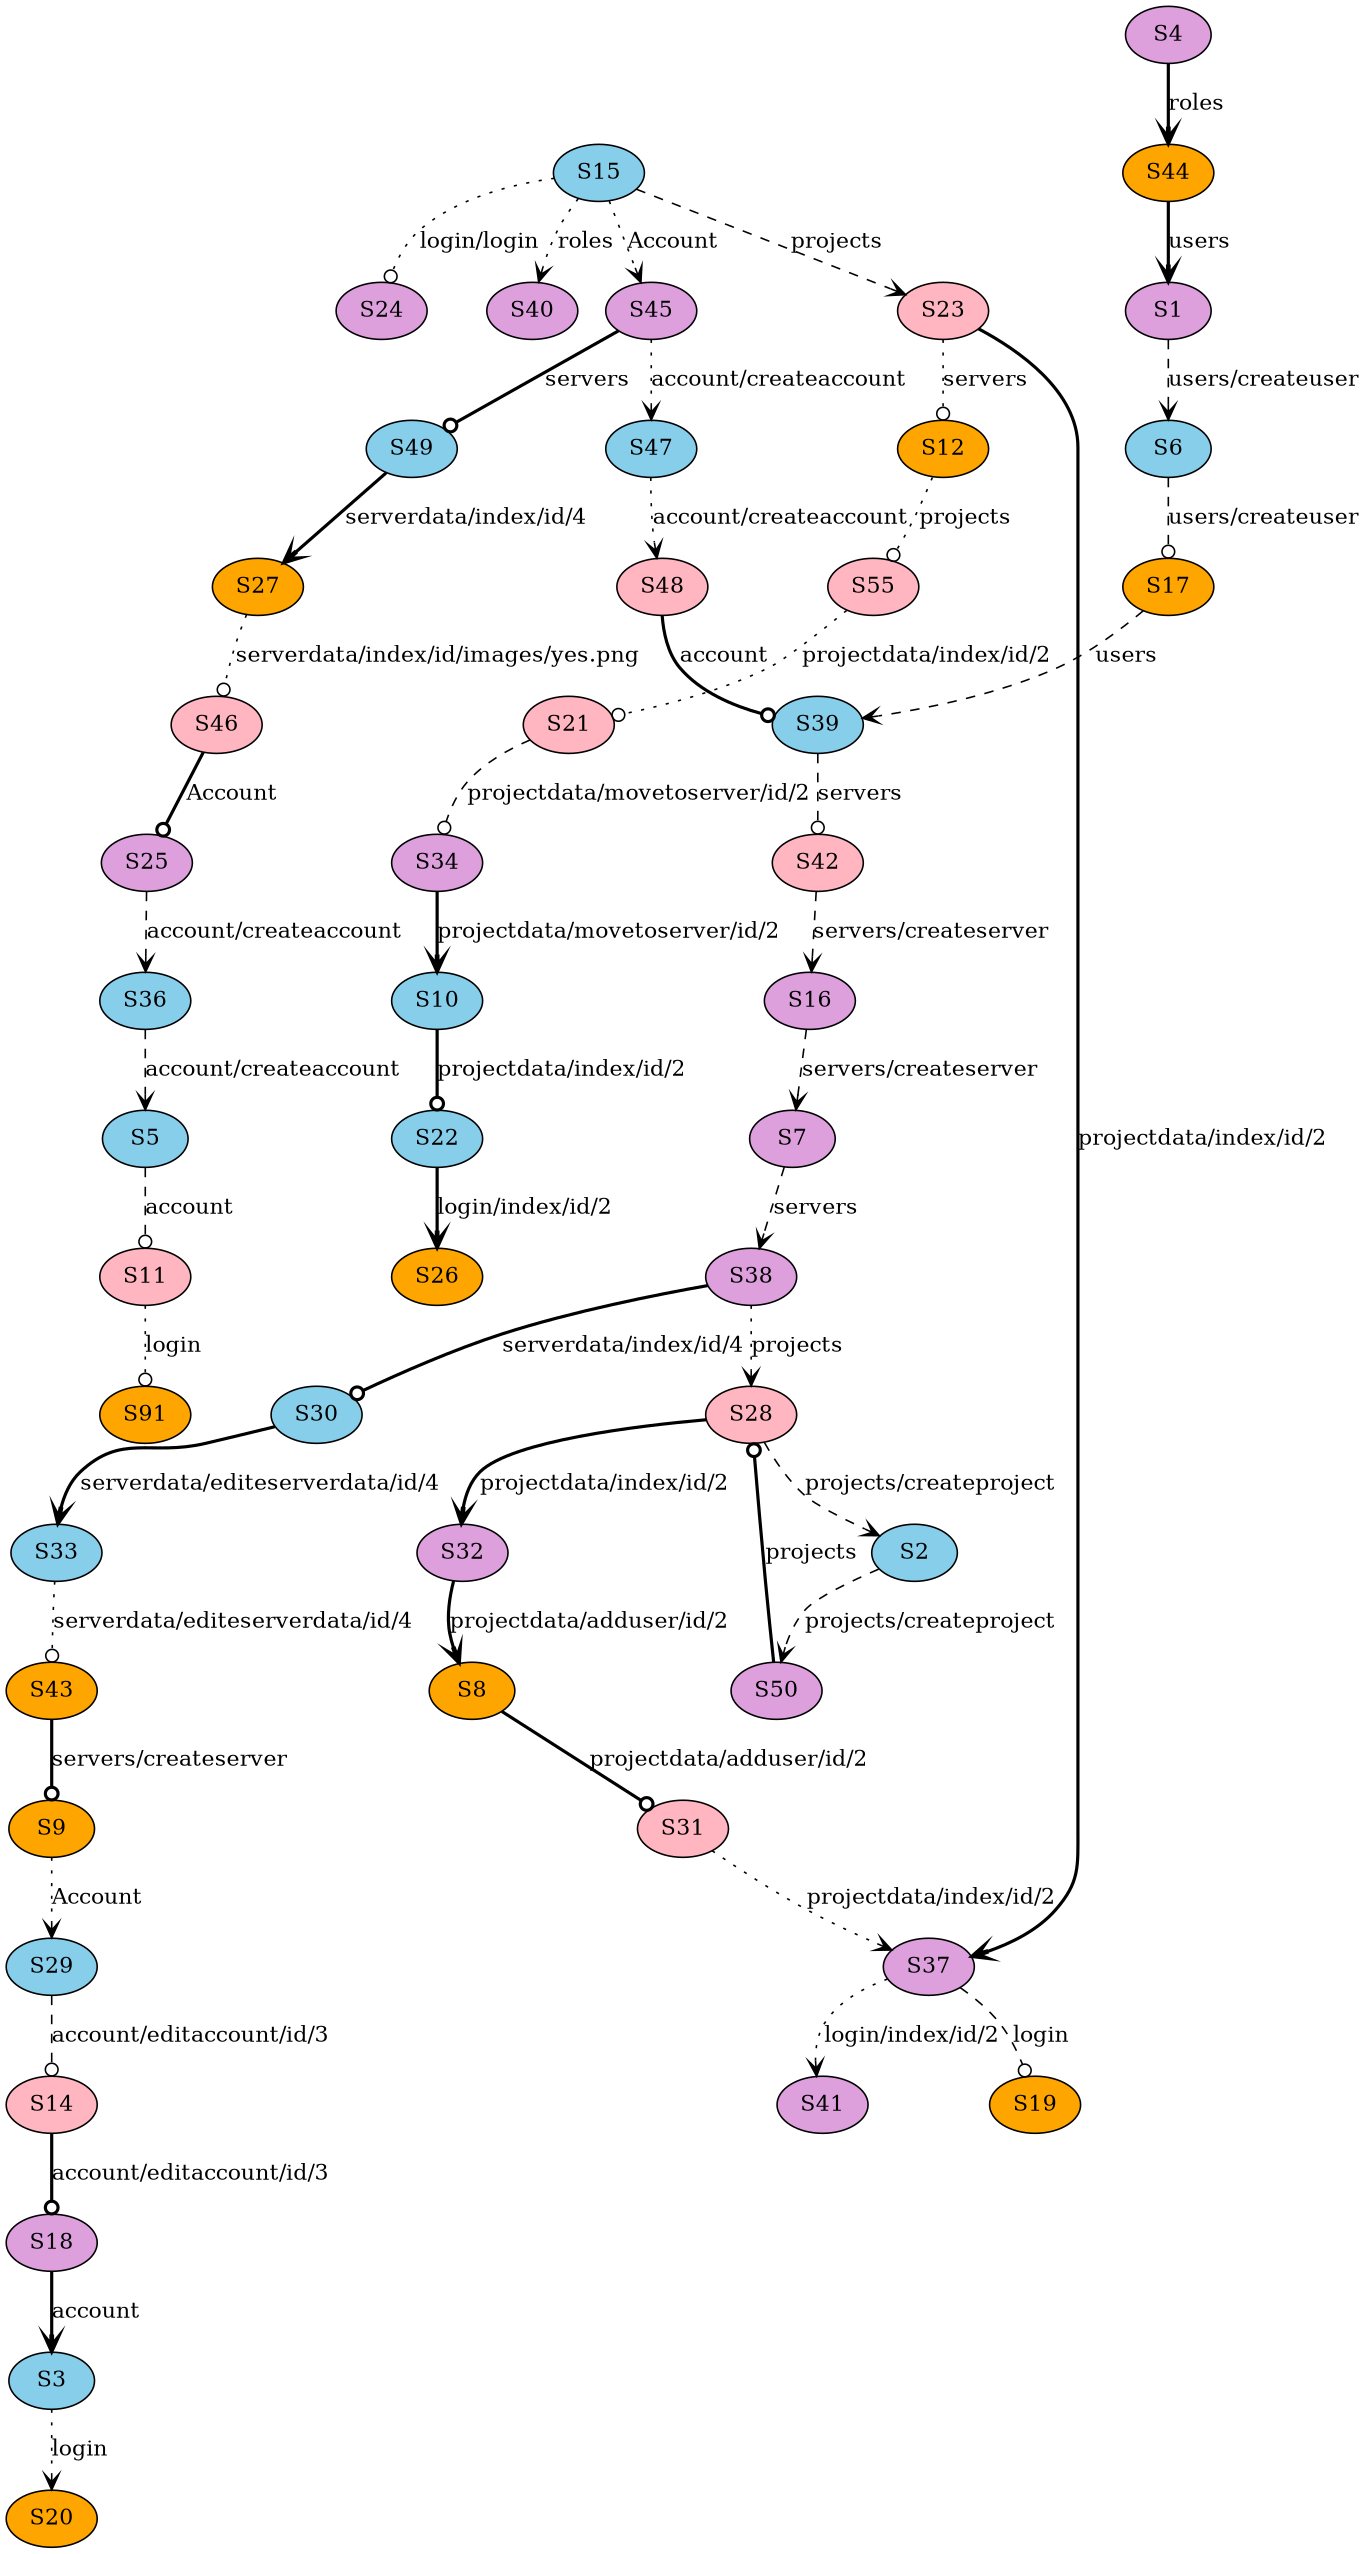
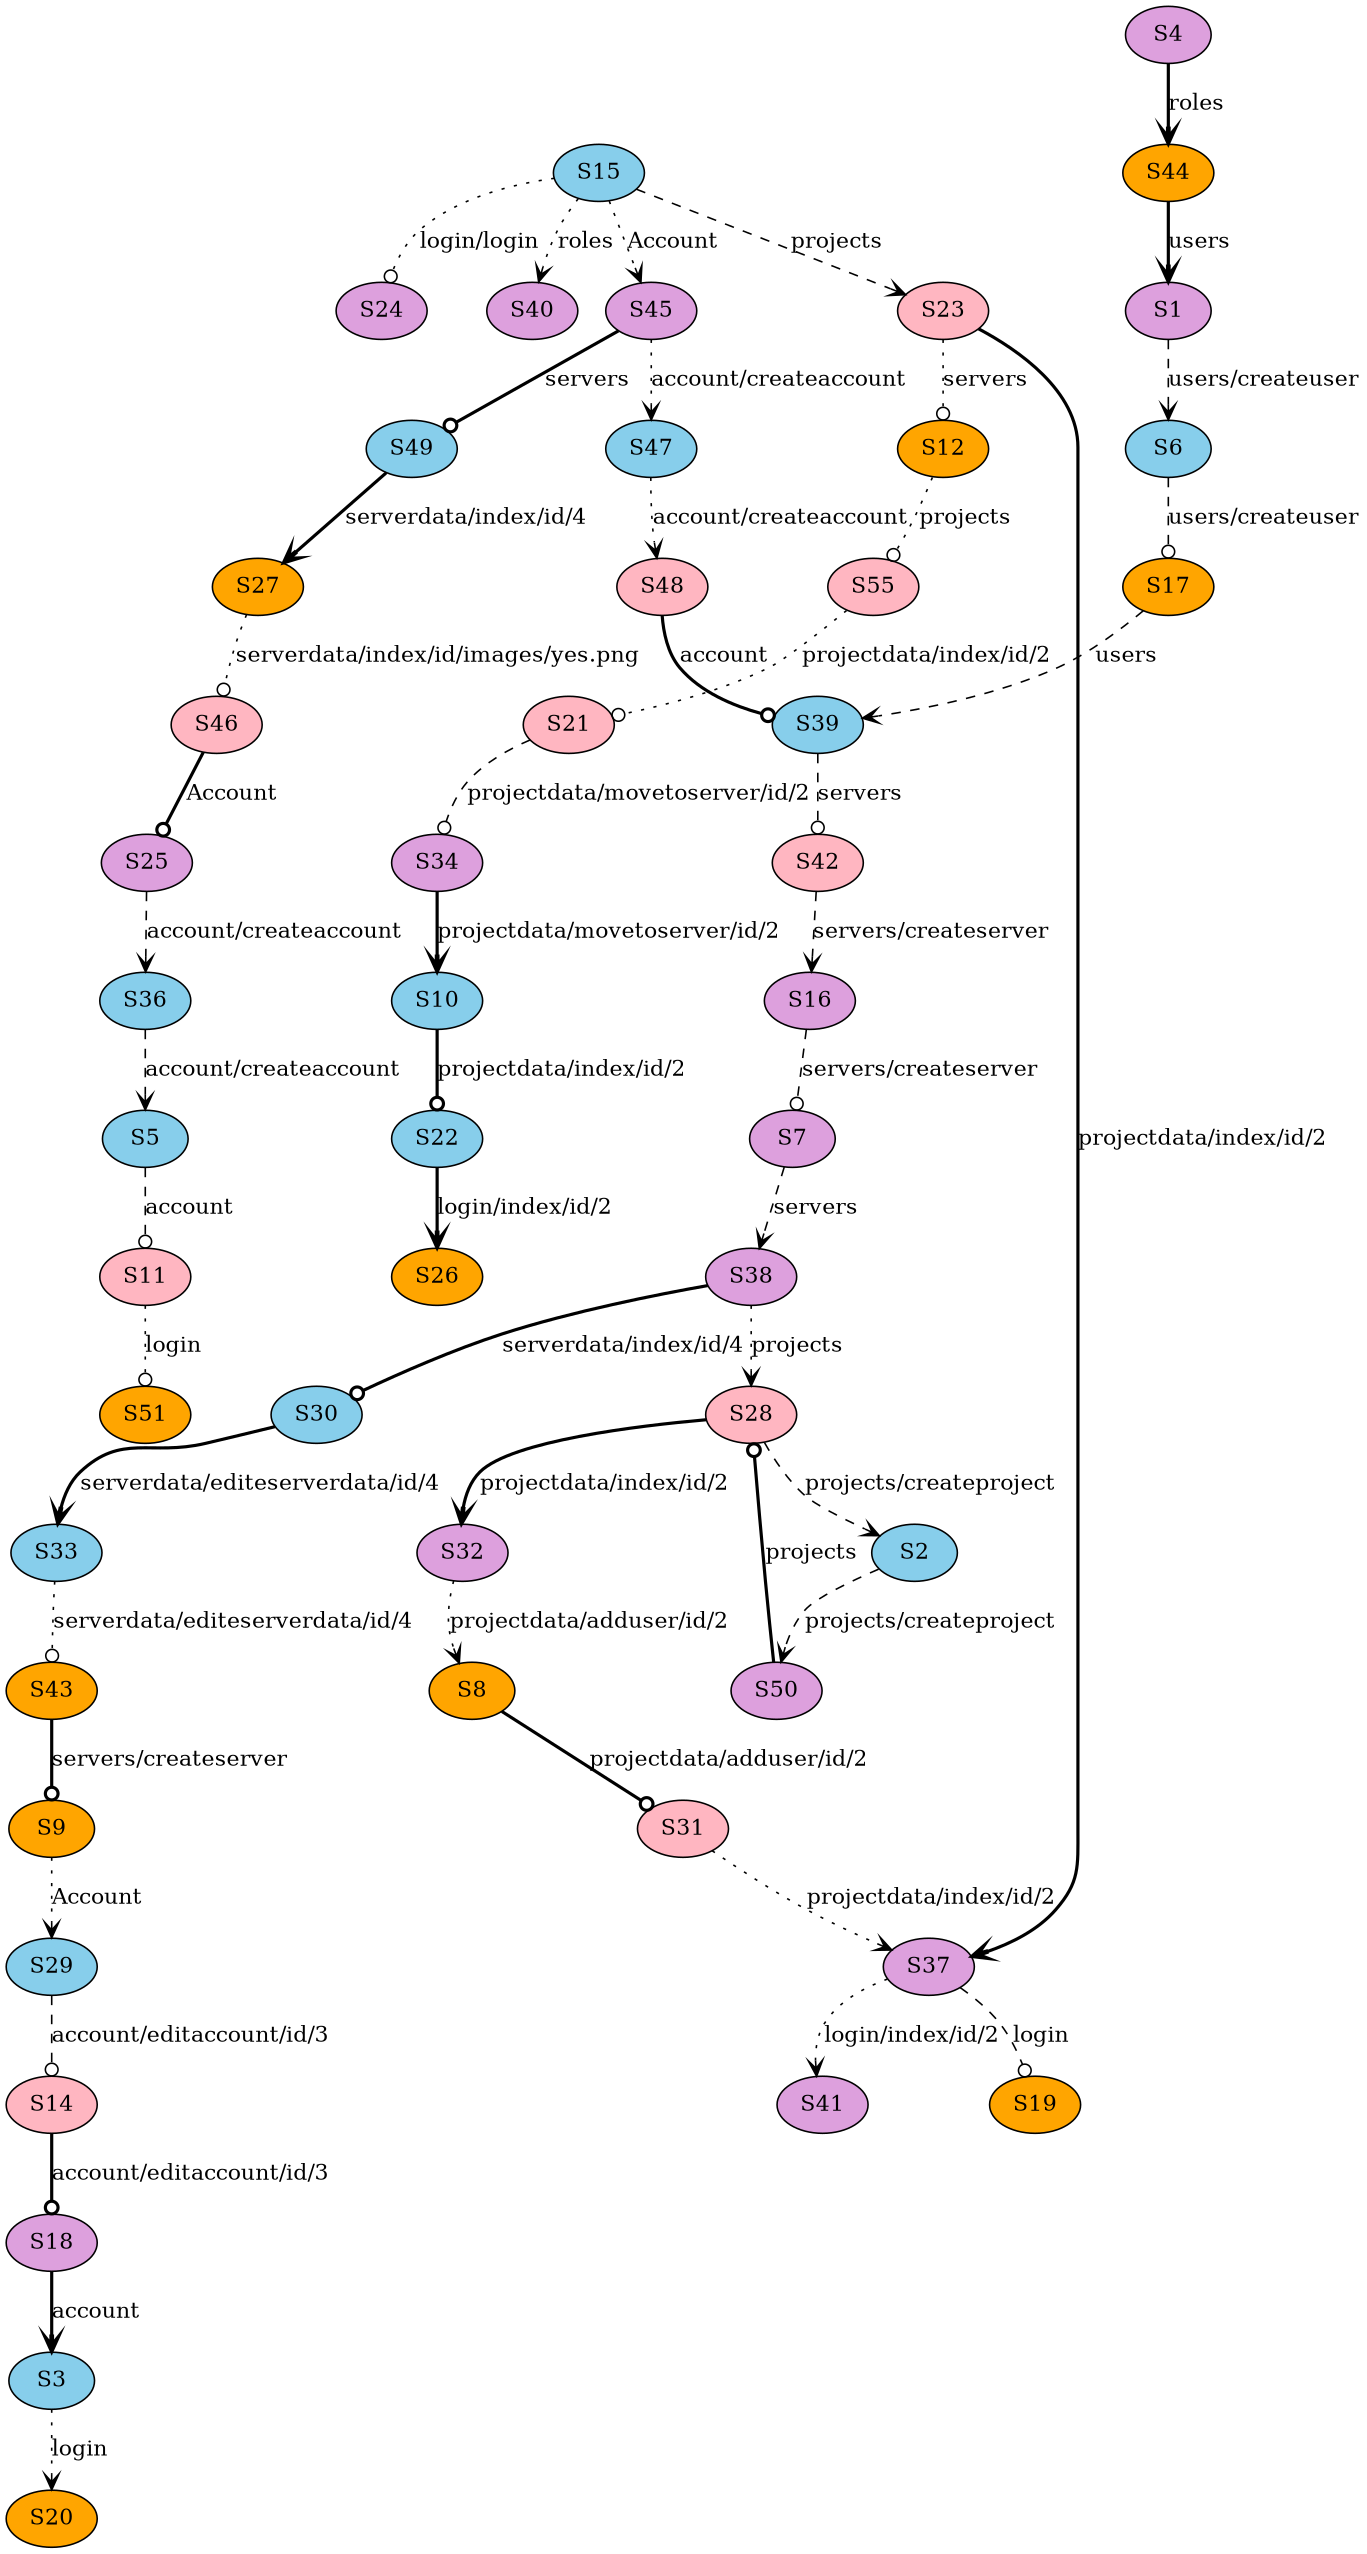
edge "S16" -> "S7": arrowhead vee -> odot
node "S91": label "S91" -> "S51"
edge "S32" -> "S8": style bold -> dotted
